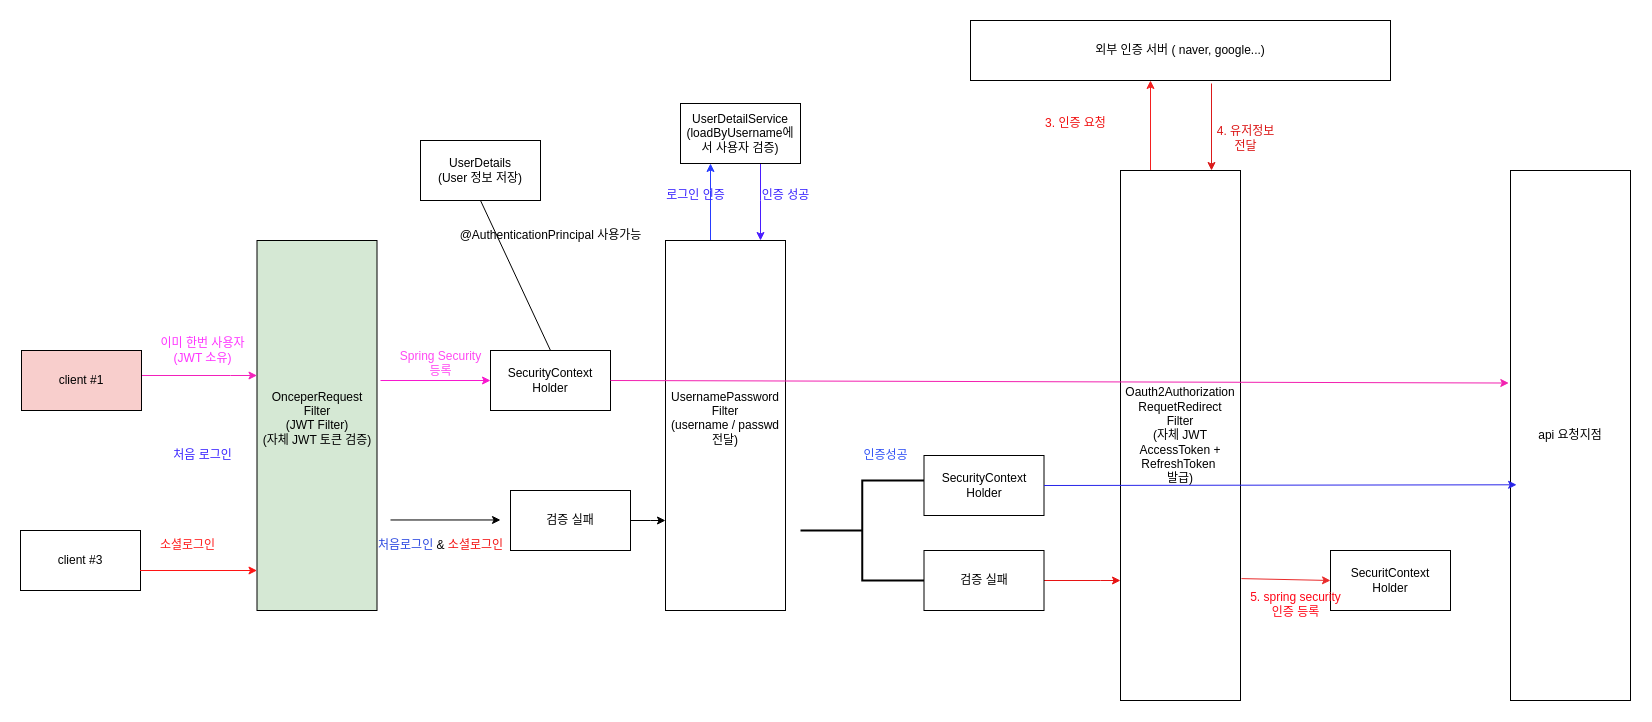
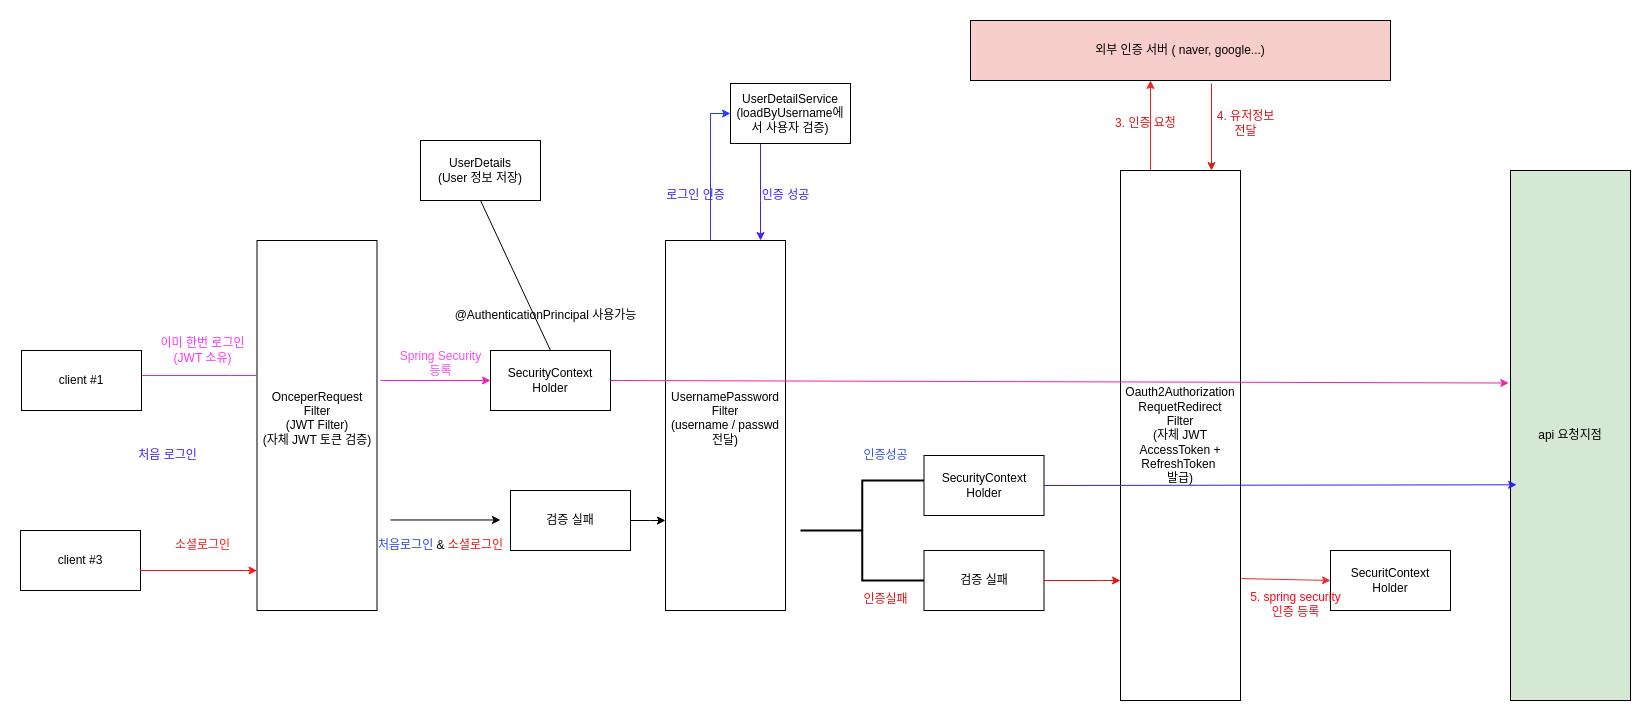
node "외부 인증 서버 ( naver, google...)": fillcolor #ffffff -> #f8cecc
node "3. 인증 요청": moved (1076, 124) -> (1146, 124)
node "UserDetailService (loadByUsername에서 사용자 검증)": moved (741, 134) -> (791, 114)
node "4. 유저정보 전달": moved (1246, 139) -> (1246, 124)
node "@AuthenticationPrincipal 사용가능": moved (551, 236) -> (546, 316)
node "이미 한번 사용자 (JWT 소유)": label "이미 한번 사용자 (JWT 소유)" -> "이미 한번 로그인 (JWT 소유)"
edge "client #1" -> "OnceperRequest Filter (JWT Filter) (자체 JWT 토큰 검증)": arrowhead classic -> none
node "client #1": fillcolor #f8cecc -> #ffffff
node "OnceperRequest Filter (JWT Filter) (자체 JWT 토큰 검증)": fillcolor #d5e8d4 -> #ffffff
node "api 요청지점": fillcolor #ffffff -> #d5e8d4
node "처음 로그인": moved (202, 456) -> (167, 456)
node "소셜로그인": moved (187, 546) -> (202, 546)
node "인증실패": added
